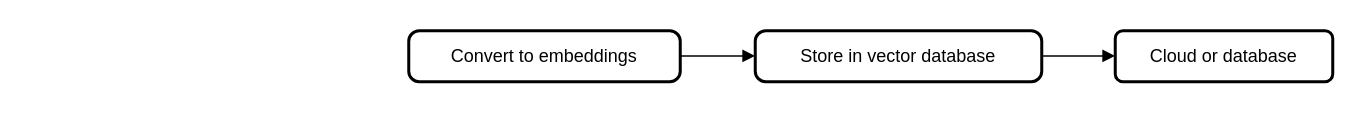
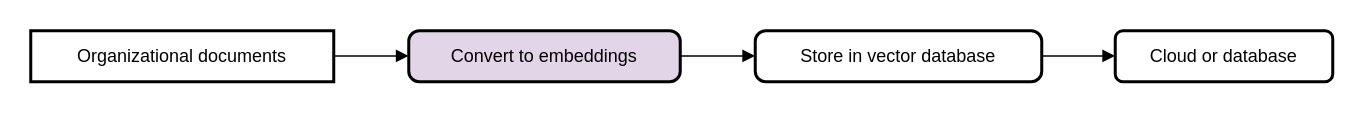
node "Organizational documents": added
edge "Organizational documents" -> "Convert to embeddings": added
node "Convert to embeddings": fillcolor #ffffff -> #e1d5e7
